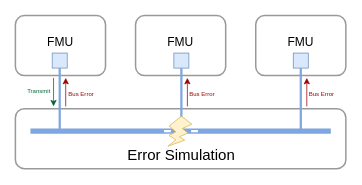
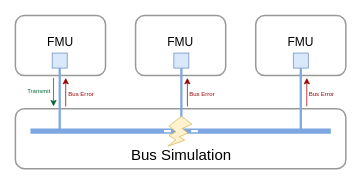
node "Error Simulation": label "Error Simulation" -> "Bus Simulation"
